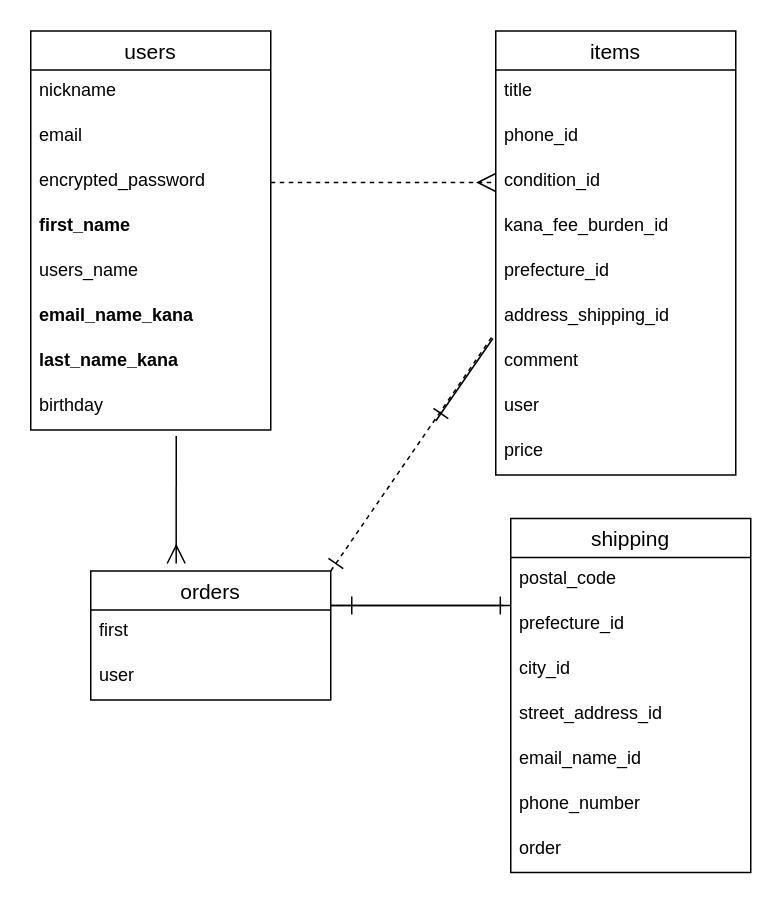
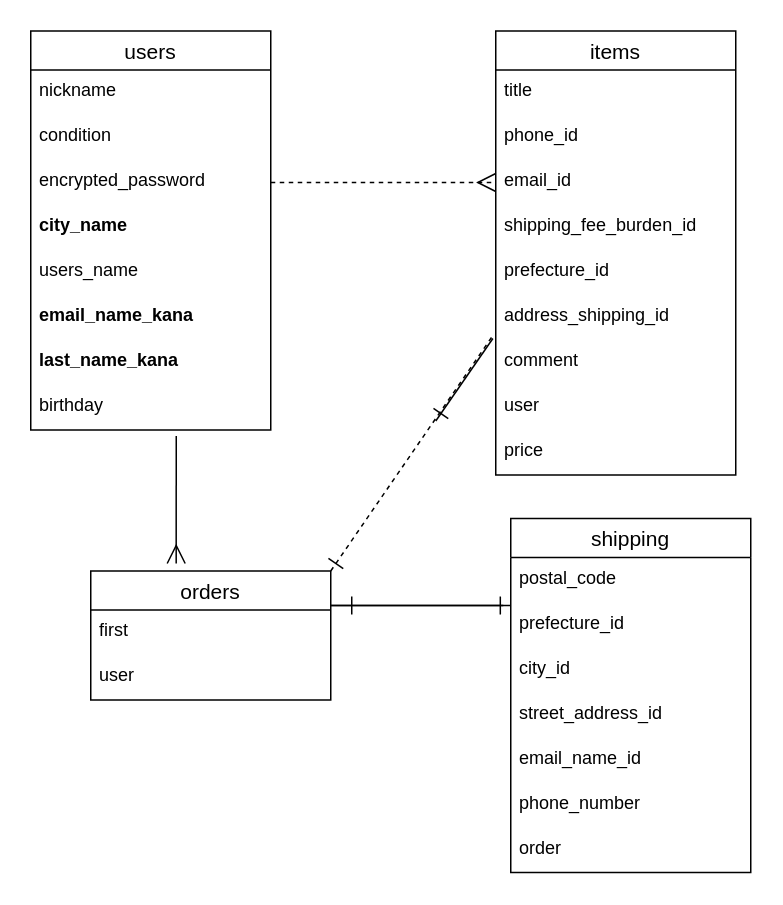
node "email": label "email" -> "condition"
node "condition_id": label "condition_id" -> "email_id"
node "first_name": label "first_name" -> "city_name"
node "kana_fee_burden_id": label "kana_fee_burden_id" -> "shipping_fee_burden_id"
